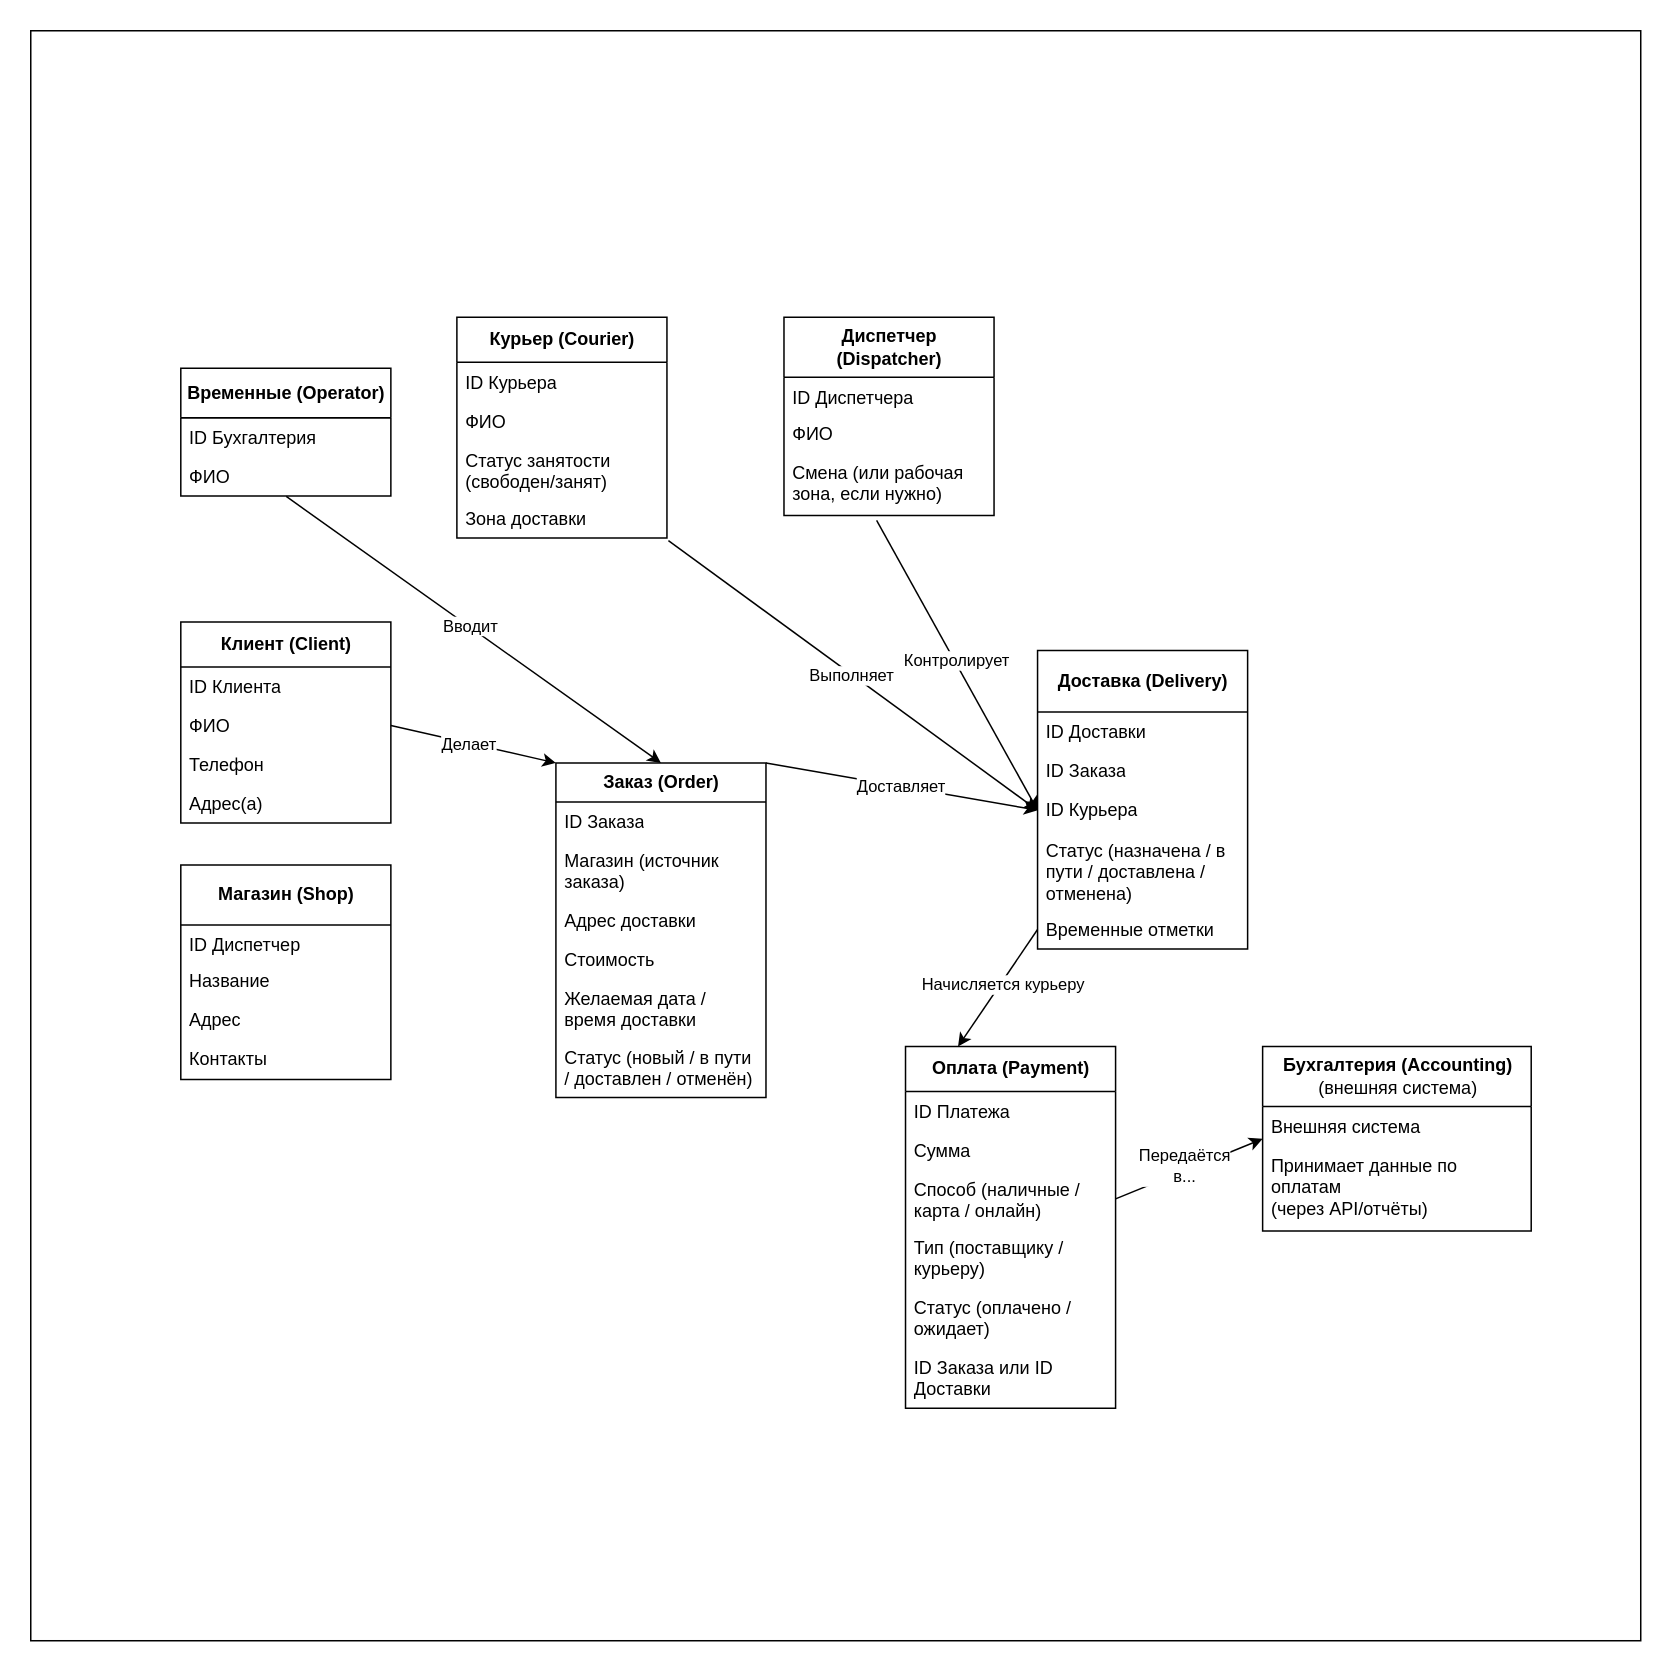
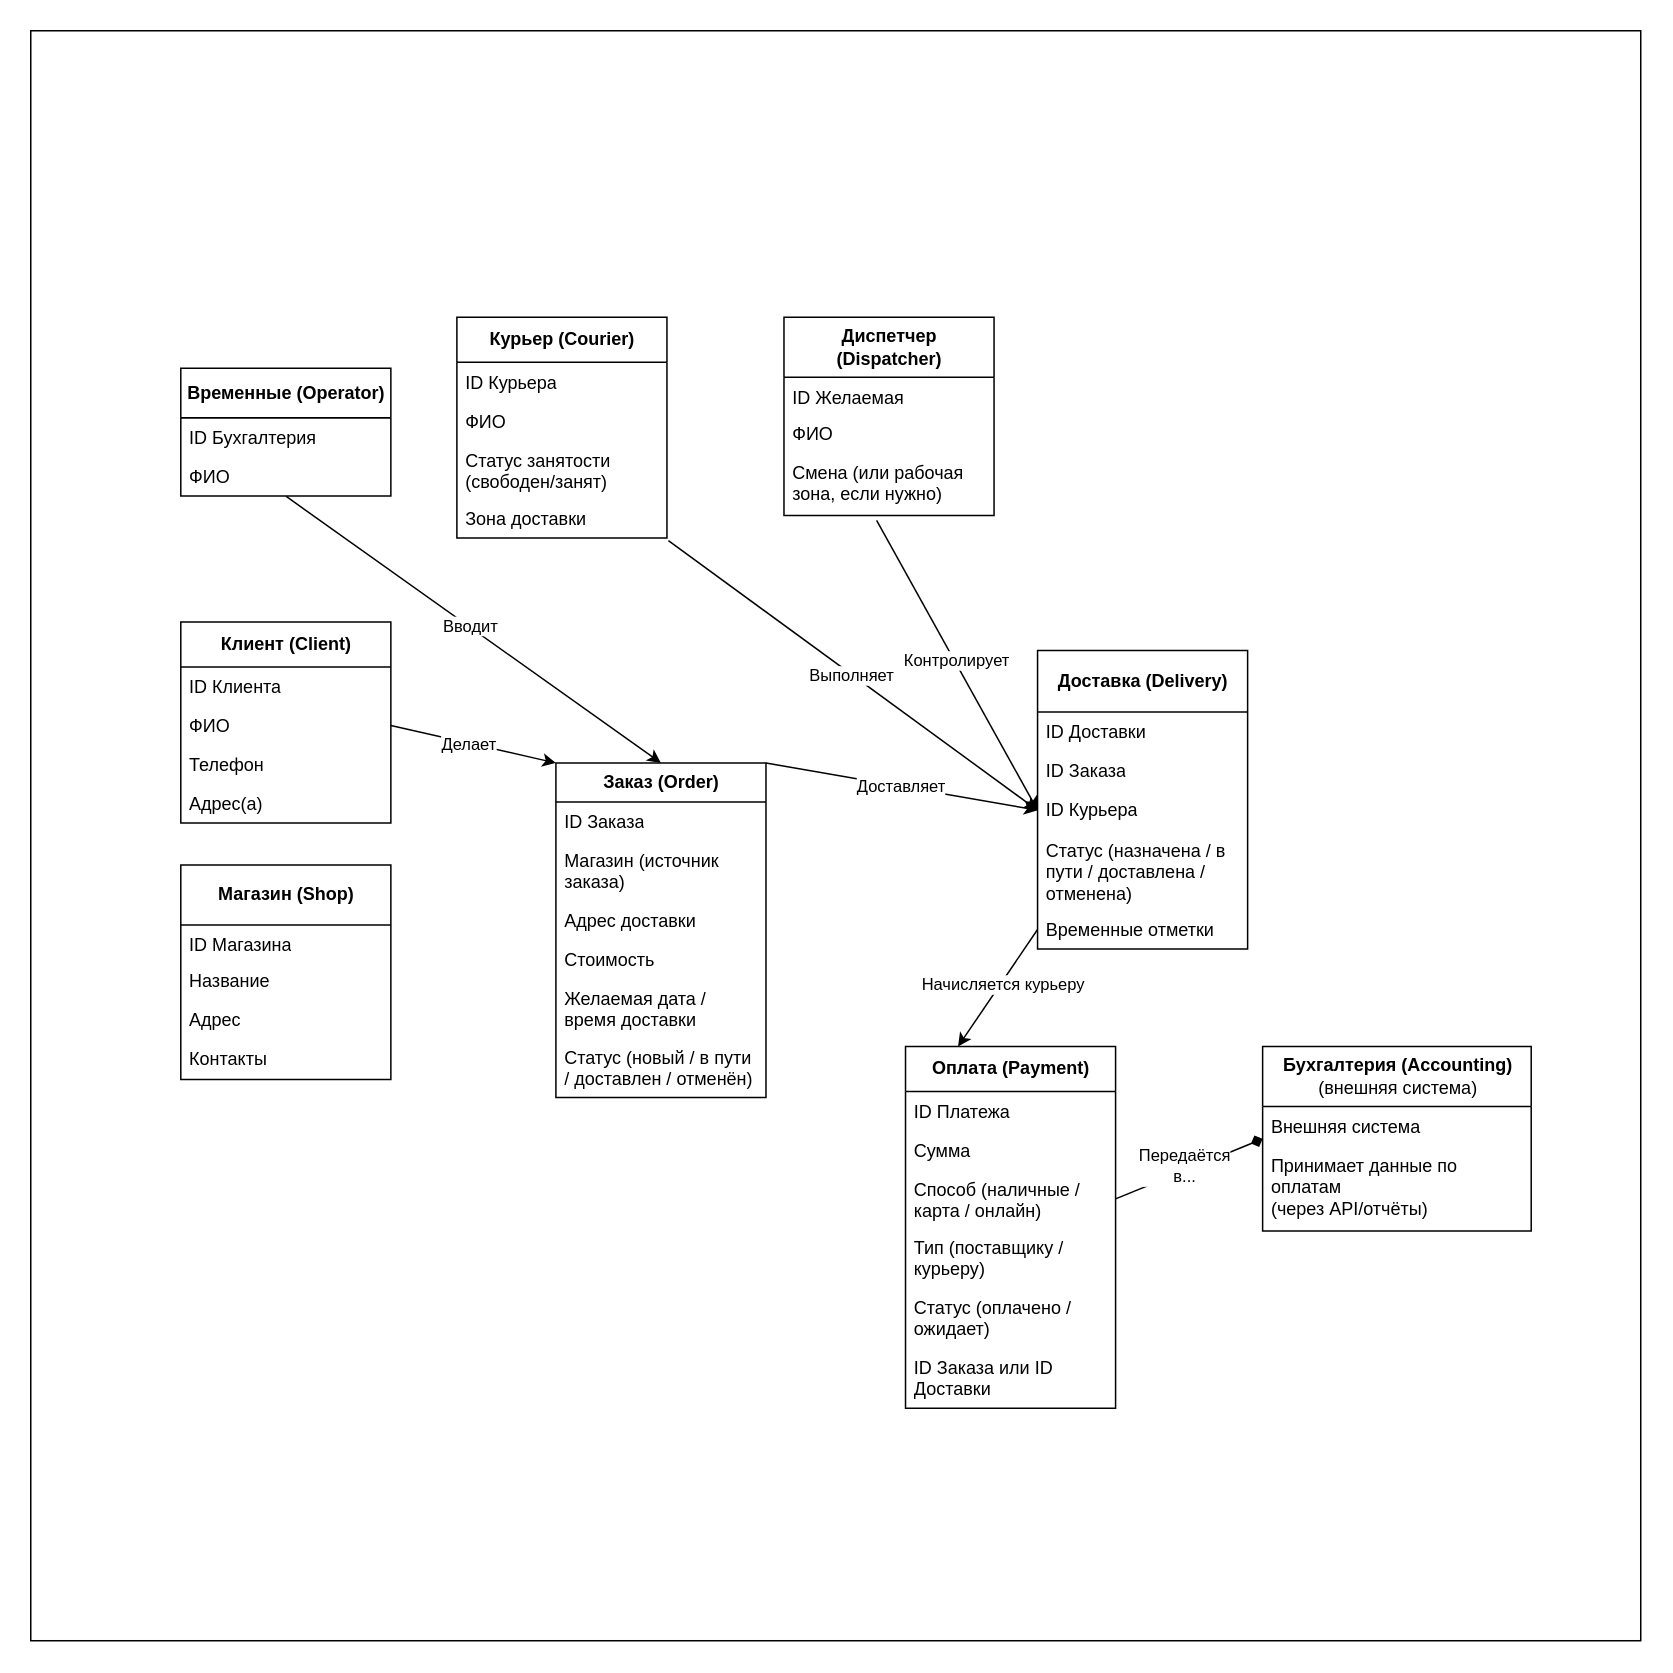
node "ID Диспетчера": label "ID Диспетчера" -> "ID Желаемая"
node "ID Диспетчер": label "ID Диспетчер" -> "ID Магазина"
edge "Способ (наличные / карта / онлайн)" -> "Бухгалтерия (Accounting) (внешняя система)": arrowhead classic -> diamond
